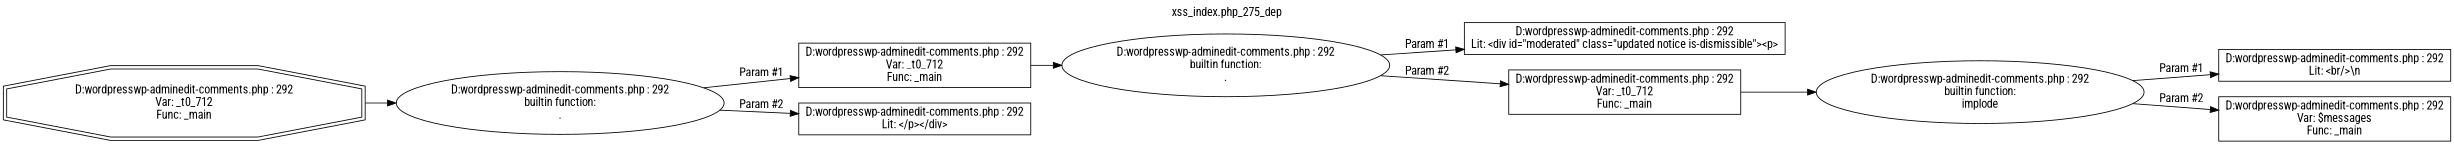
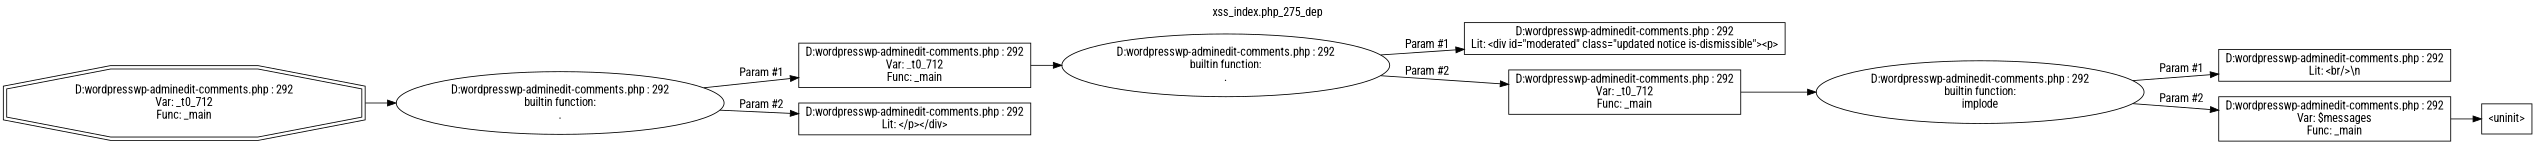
node "<uninit>": added
